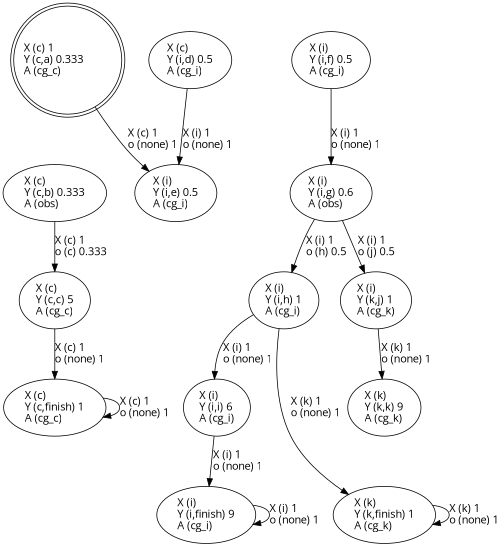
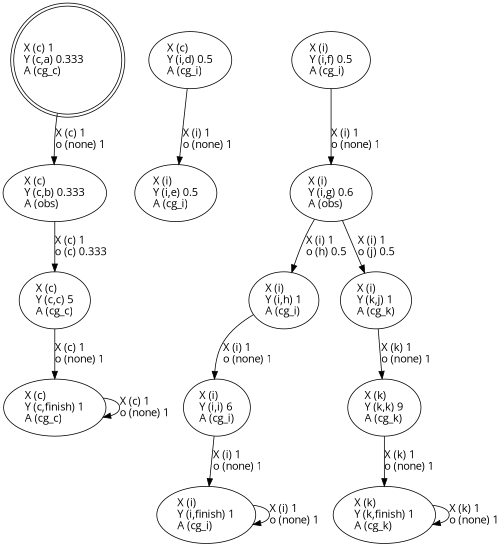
edge "X (c) 1 Y (c,a) 0.333 A (cg_c)" -> "X (i) Y (i,e) 0.5 A (cg_i)": now "X (c) 1 Y (c,a) 0.333 A (cg_c)" -> "X (c) Y (c,b) 0.333 A (obs)"
edge "X (i) Y (i,h) 1 A (cg_i)" -> "X (k) Y (k,finish) 1 A (cg_k)": now "X (k) Y (k,k) 9 A (cg_k)" -> "X (k) Y (k,finish) 1 A (cg_k)"
node "X (i) Y (i,finish) 9 A (cg_i)": label "X (i) Y (i,finish) 9 A (cg_i)" -> "X (i) Y (i,finish) 1 A (cg_i)"
